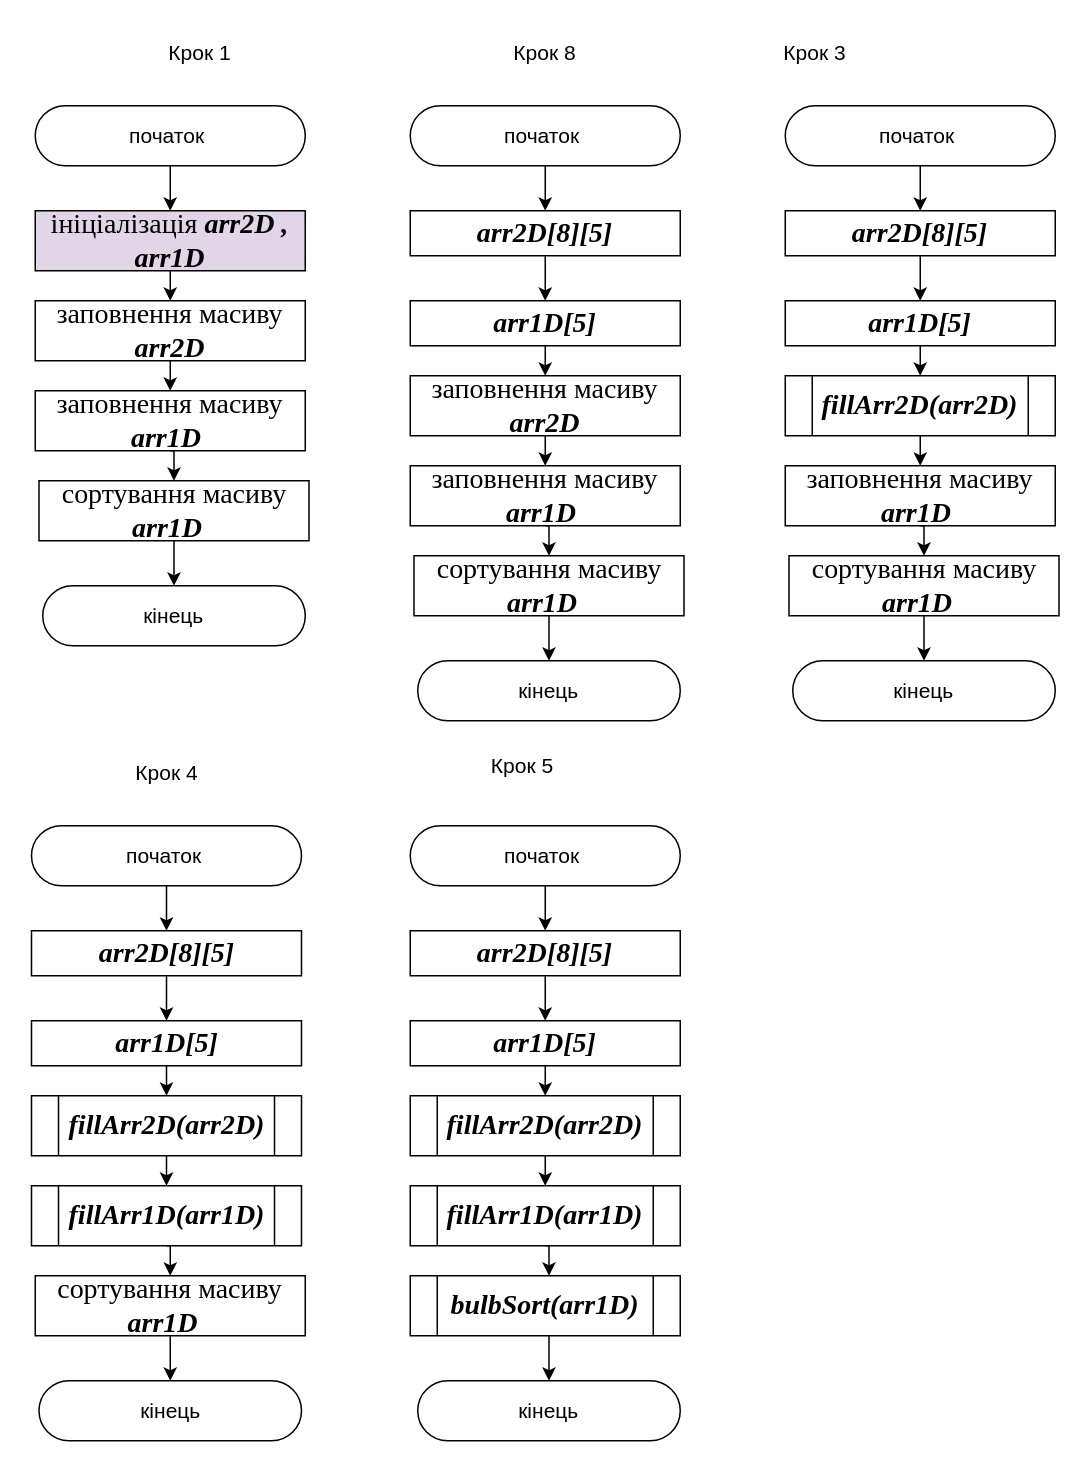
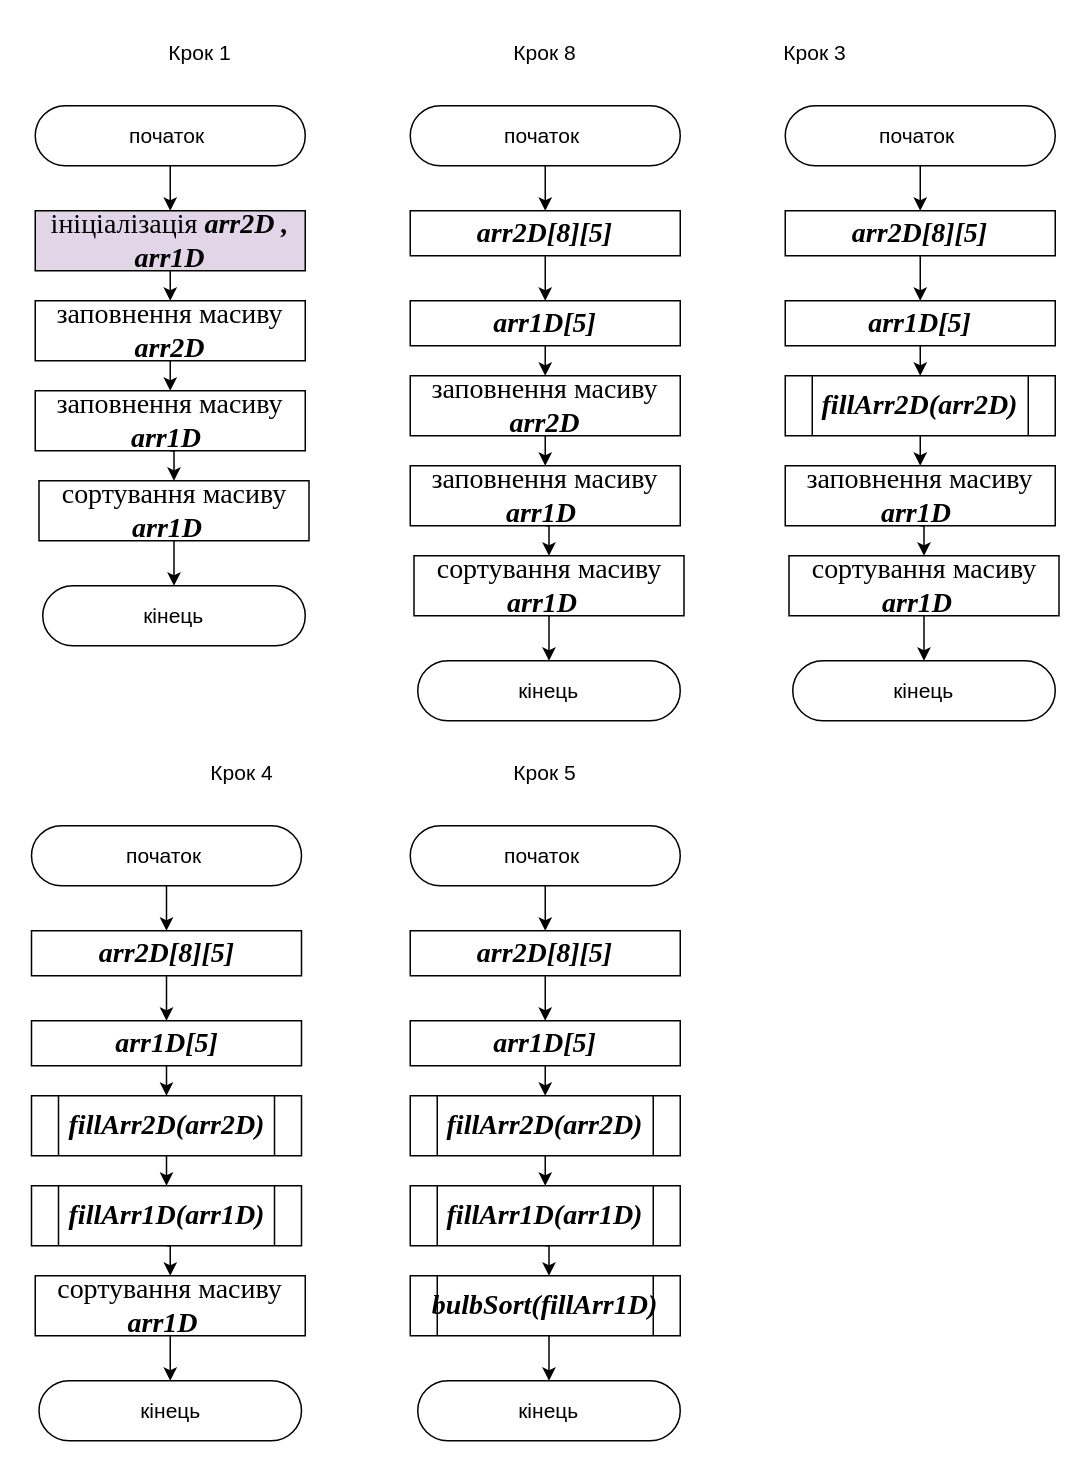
node "Крок 5": moved (523, 766) -> (545, 773)
node "Крок 4": moved (167, 773) -> (242, 773)
node "bulbSort(arr1D)": label "bulbSort(arr1D)" -> "bulbSort(fillArr1D)"
